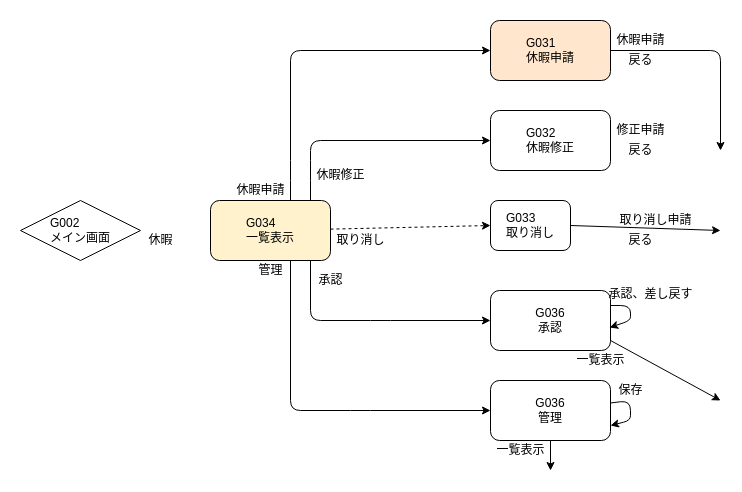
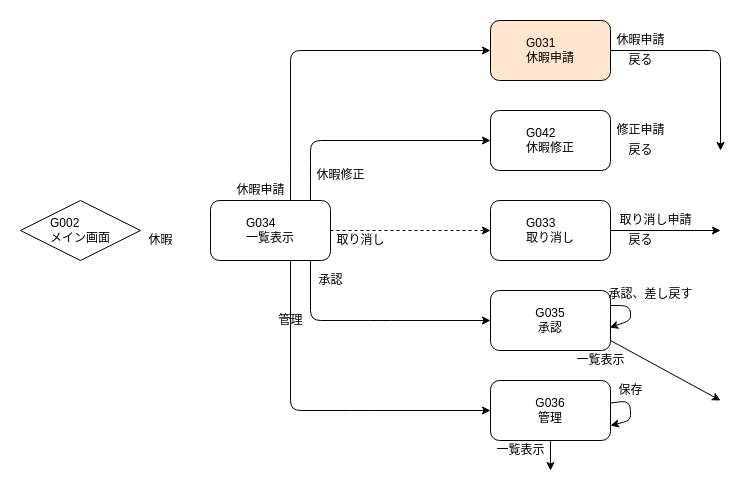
node "G032 休暇修正": label "G032 休暇修正" -> "G042 休暇修正"
node "G033 取り消し": size 80x50 -> 120x60
node "G034 一覧表示": fillcolor #fff2cc -> #ffffff
node "管理": moved (271, 271) -> (291, 321)
node "G036 承認": label "G036 承認" -> "G035 承認"
